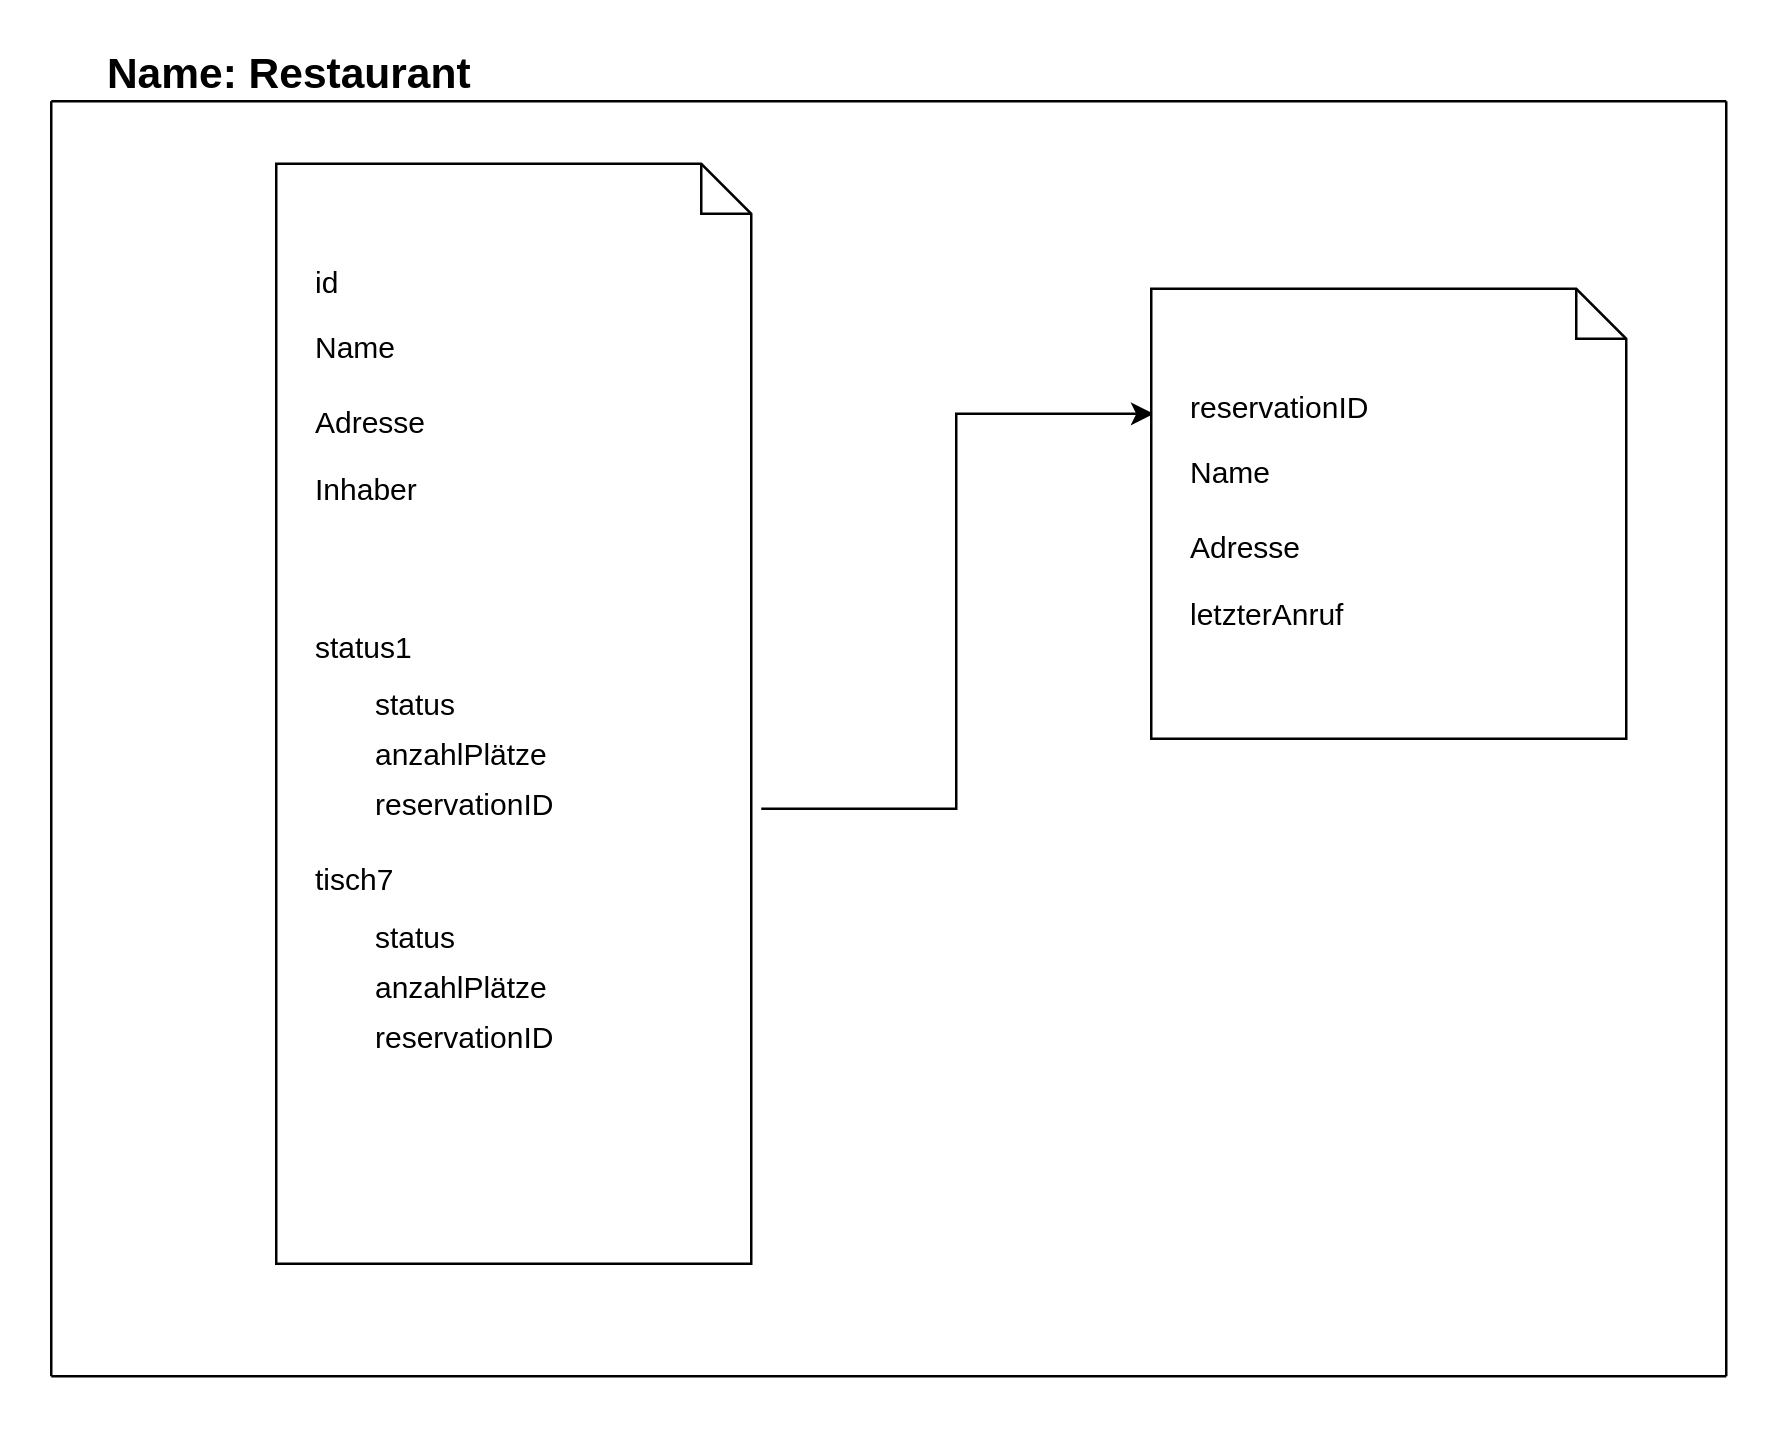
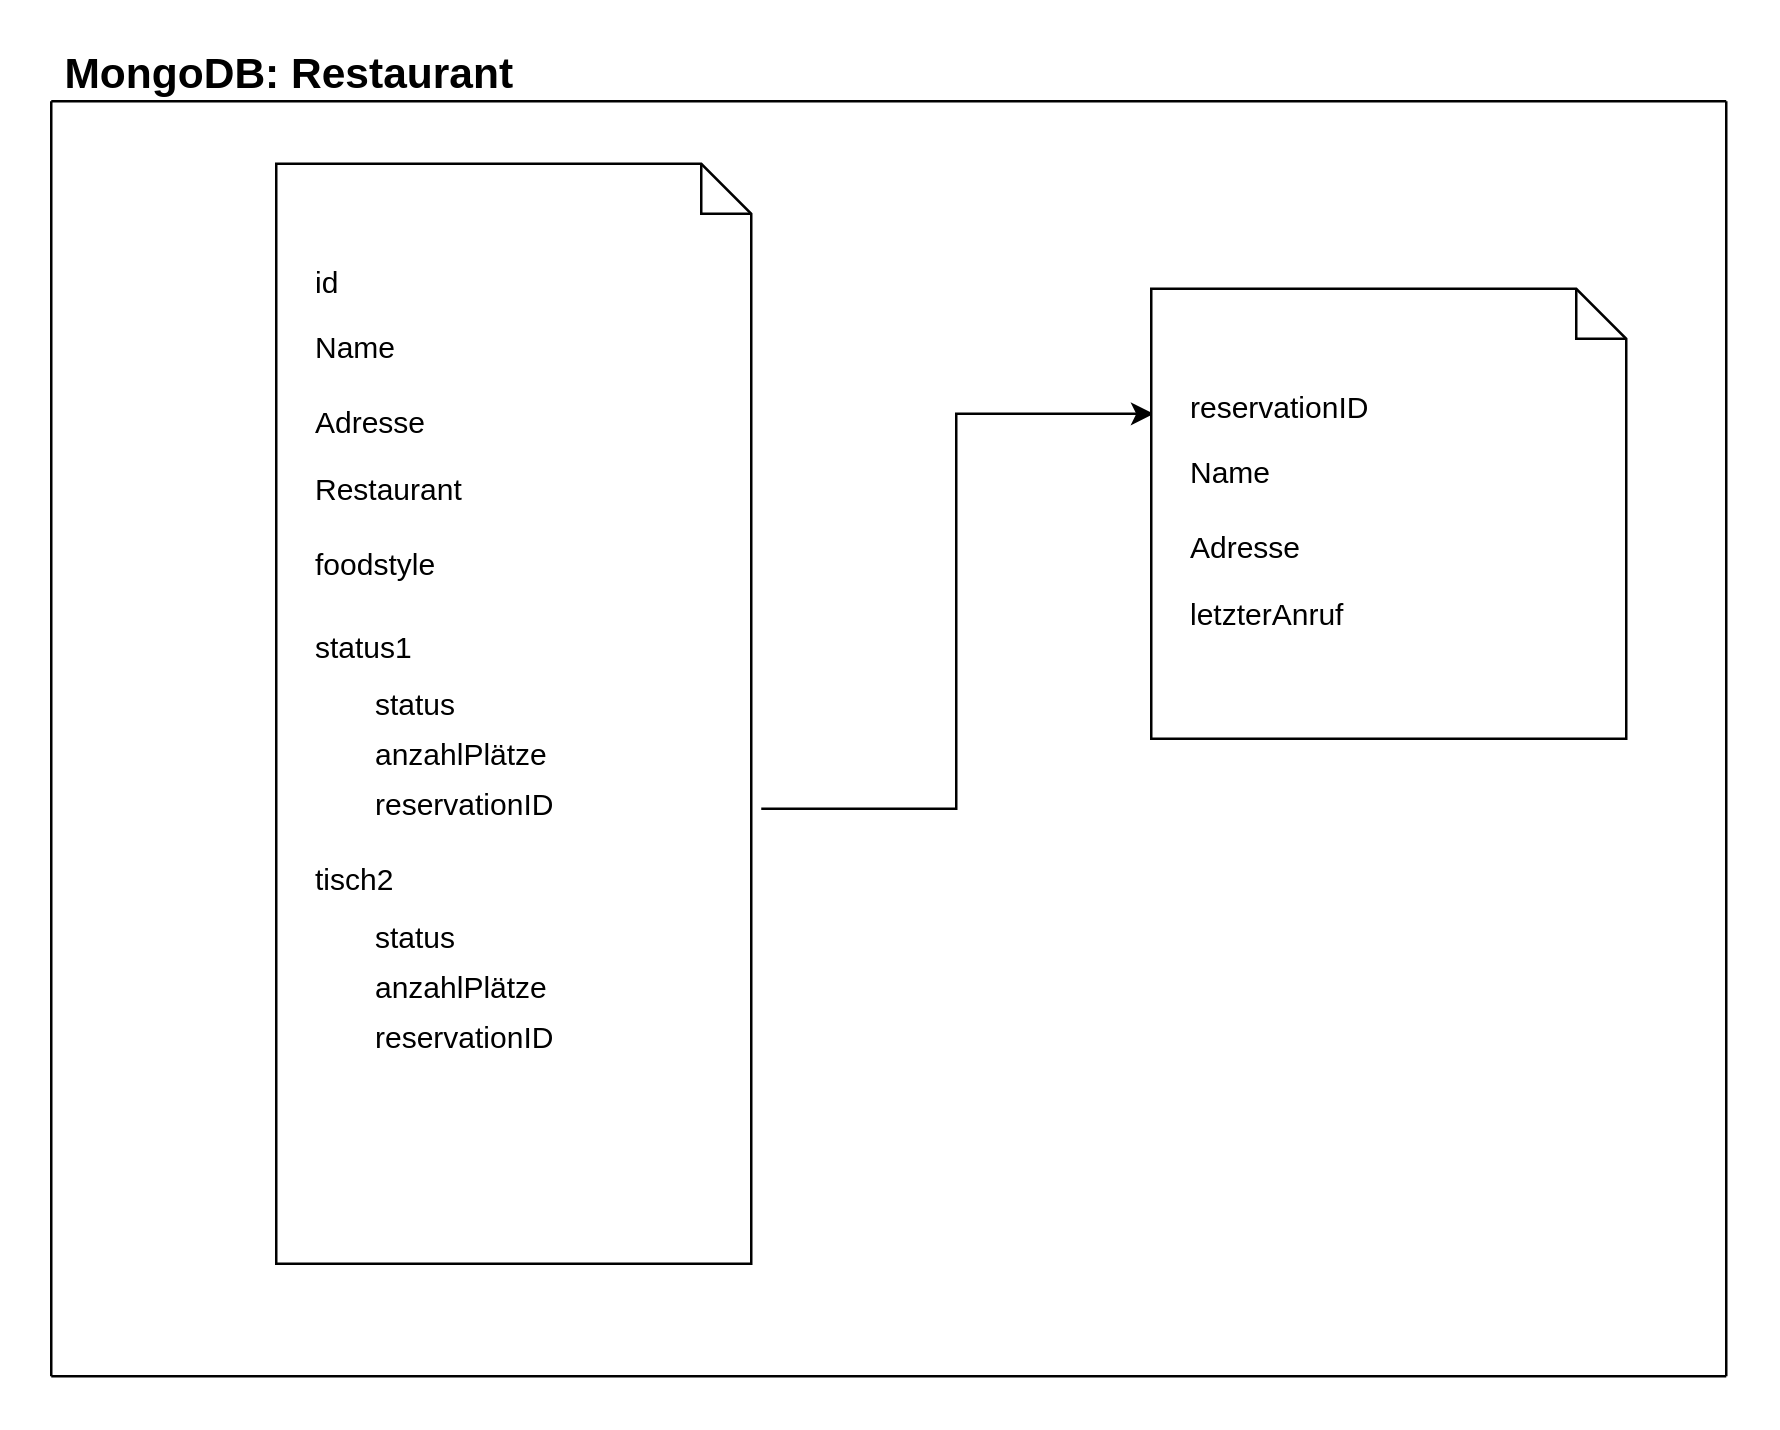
node "Name: Restaurant": label "Name: Restaurant" -> "MongoDB: Restaurant"
node "Inhaber": label "Inhaber" -> "Restaurant"
node "foodstyle": added
node "tisch7": label "tisch7" -> "tisch2"
